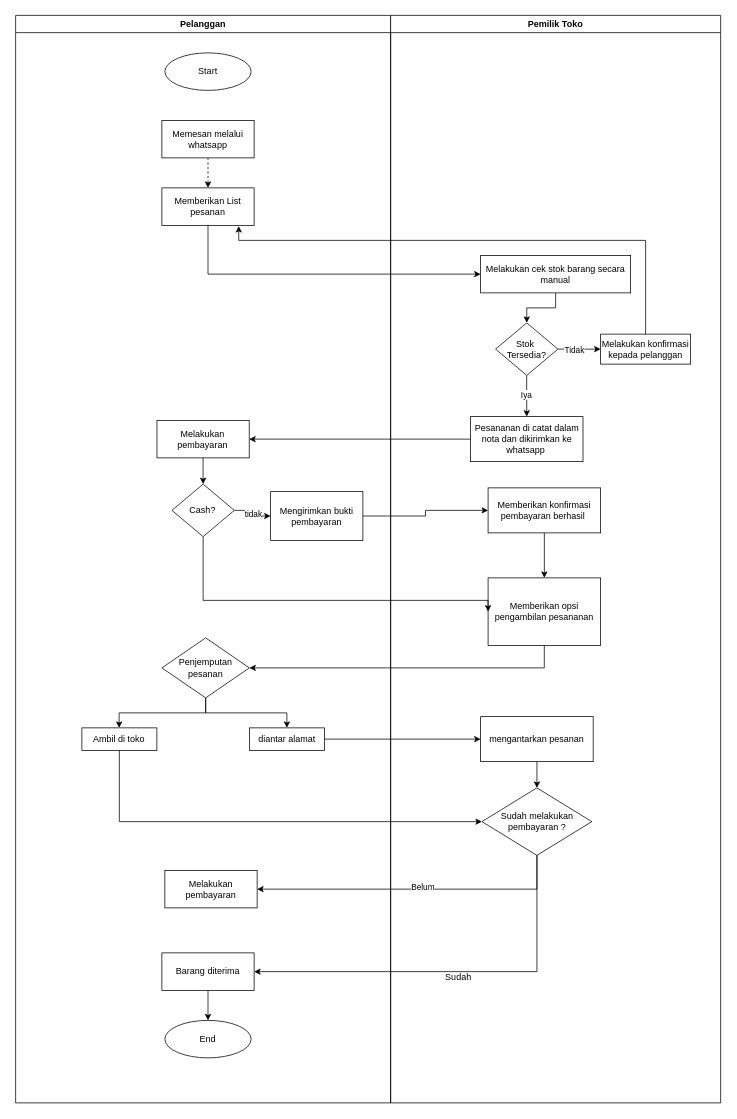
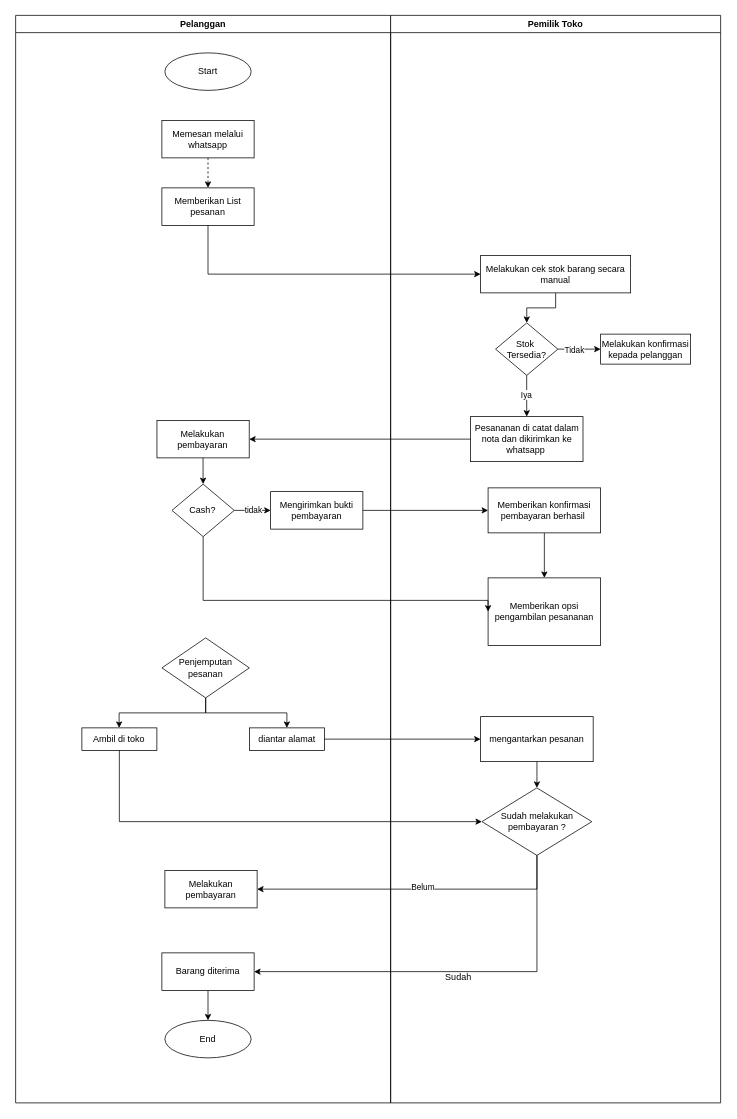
edge "Melakukan konfirmasi kepada pelanggan" -> "Memberikan List pesanan": removed
node "Mengirimkan bukti pembayaran": size 92x49 -> 92x38
edge "Memberikan opsi pengambilan pesananan" -> "Penjemputan pesanan": removed
